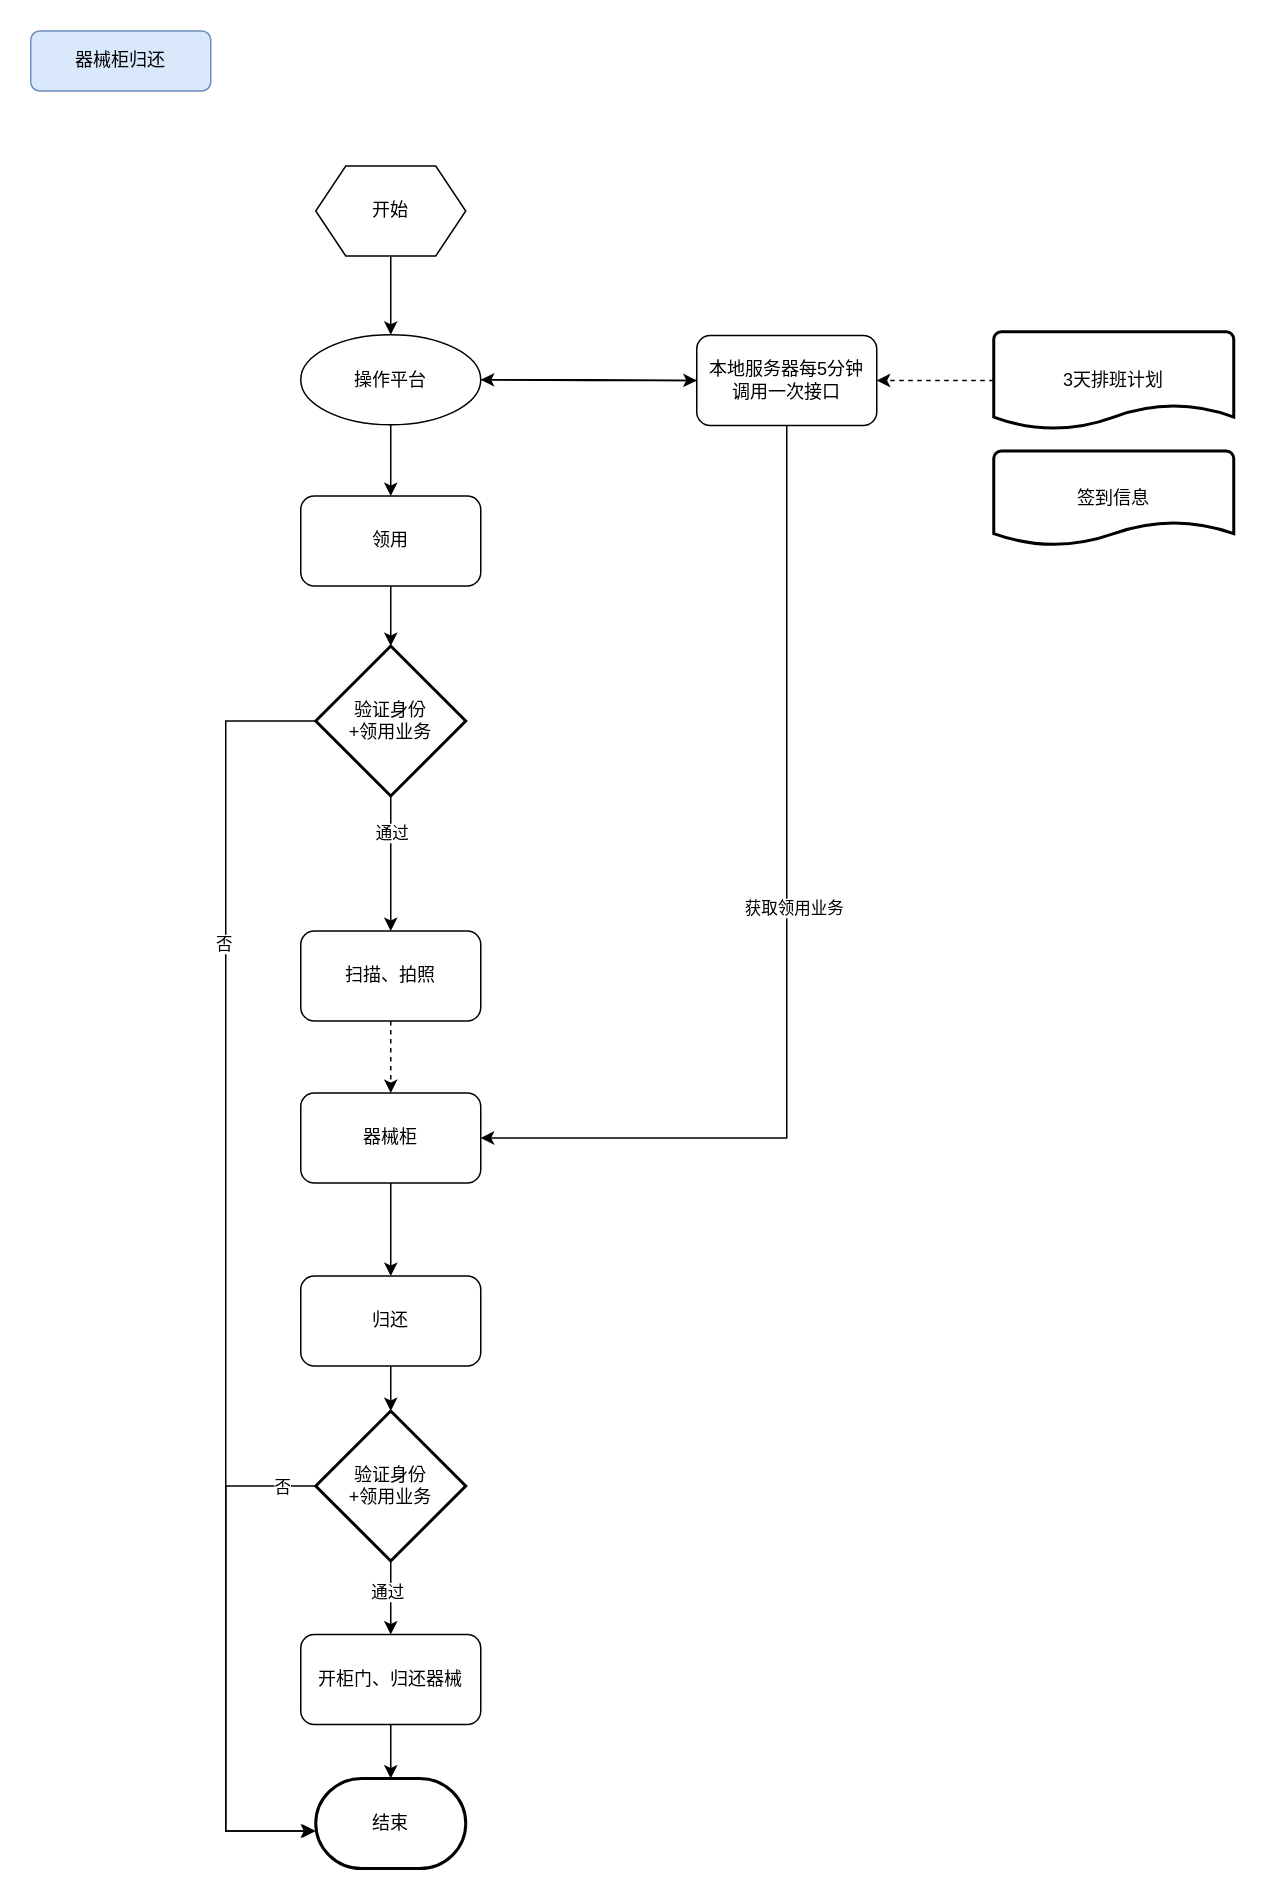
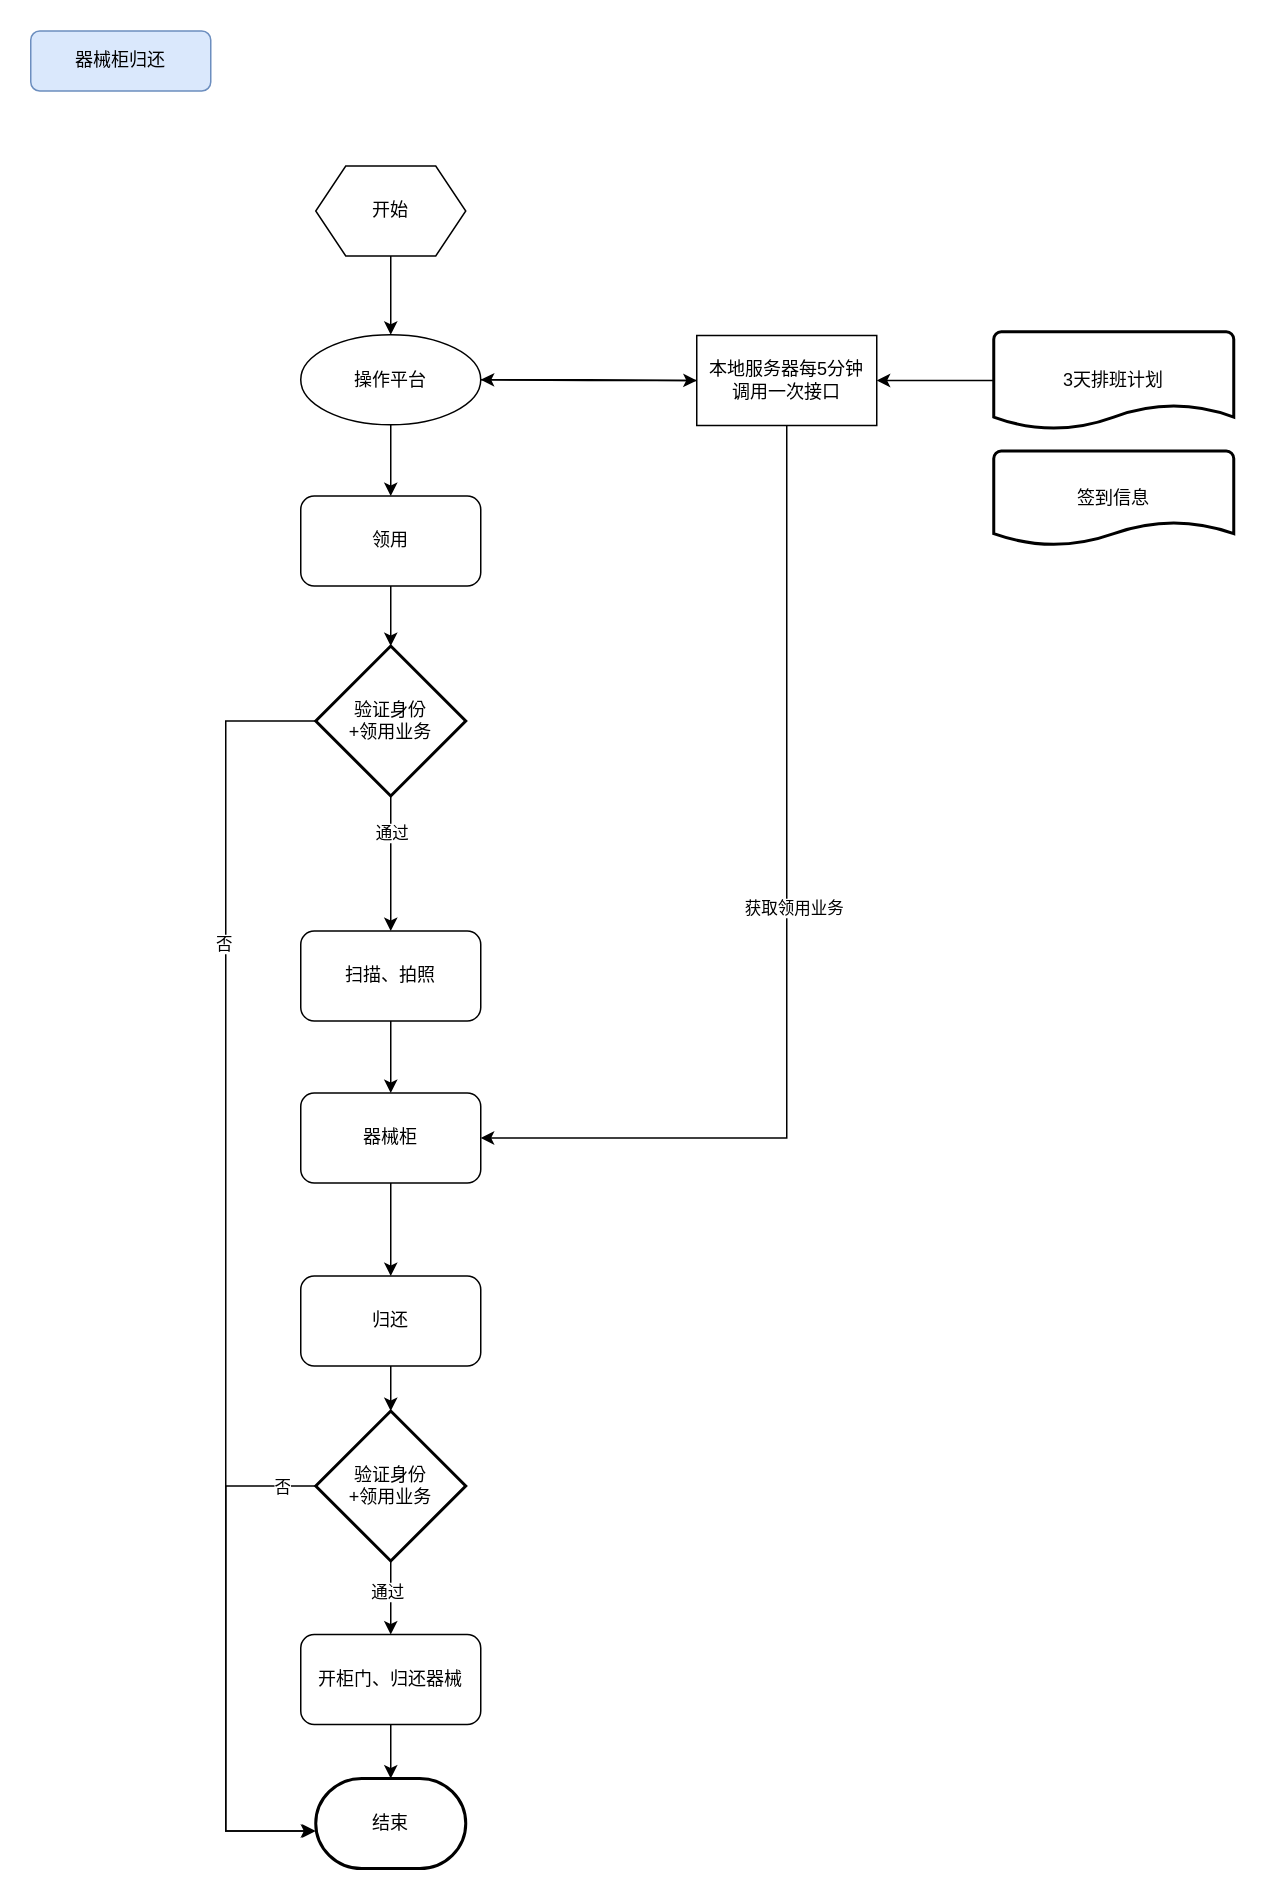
node "本地服务器每5分钟 调用一次接口": shape rounded rectangle -> rectangle
edge "3天排班计划" -> "本地服务器每5分钟 调用一次接口": style dashed -> solid
edge "扫描、拍照" -> "器械柜": style dashed -> solid
